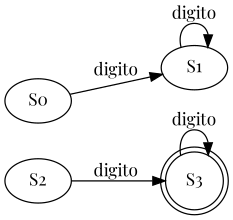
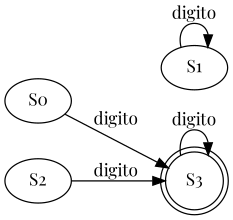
edge "S0" -> "S1": now "S0" -> "S3"
